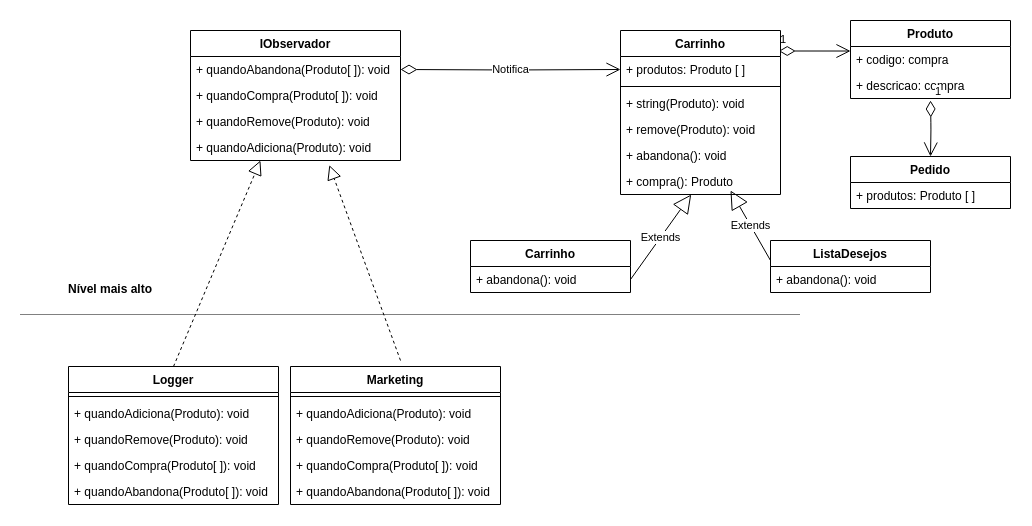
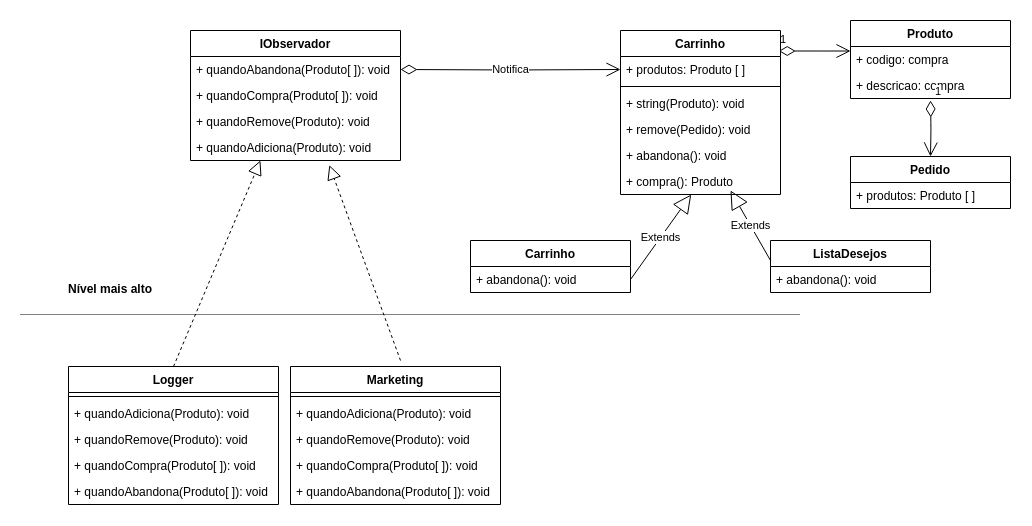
node "+ remove(Produto): void": label "+ remove(Produto): void" -> "+ remove(Pedido): void"
